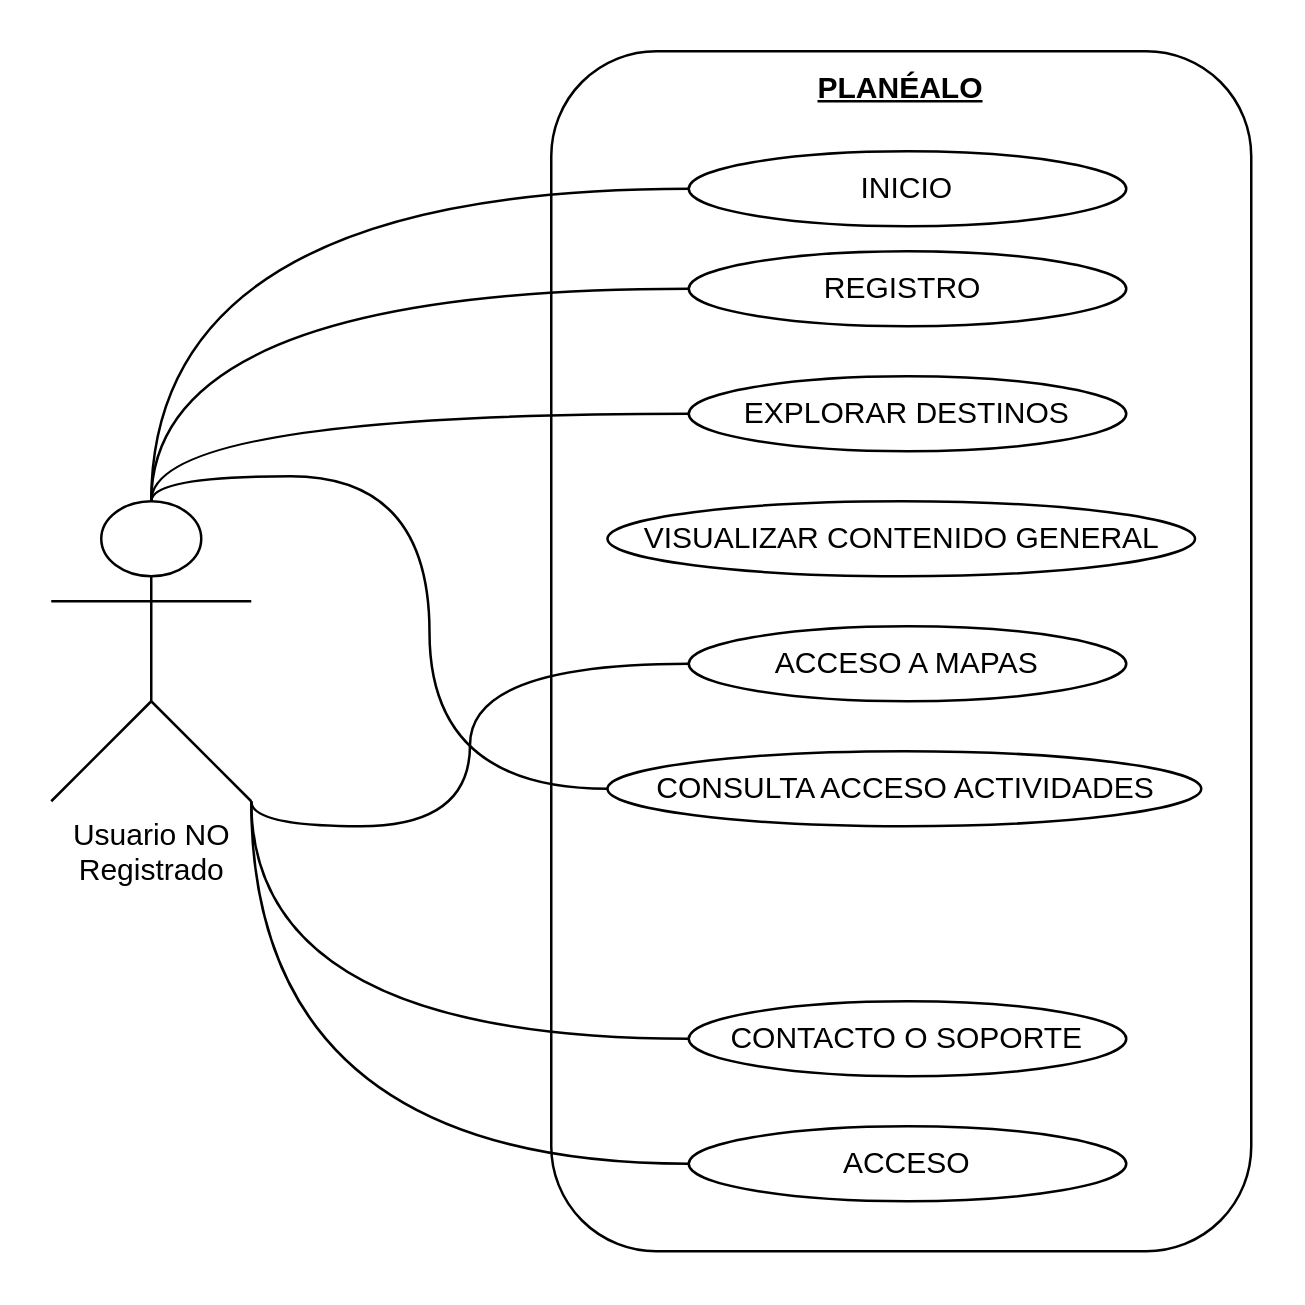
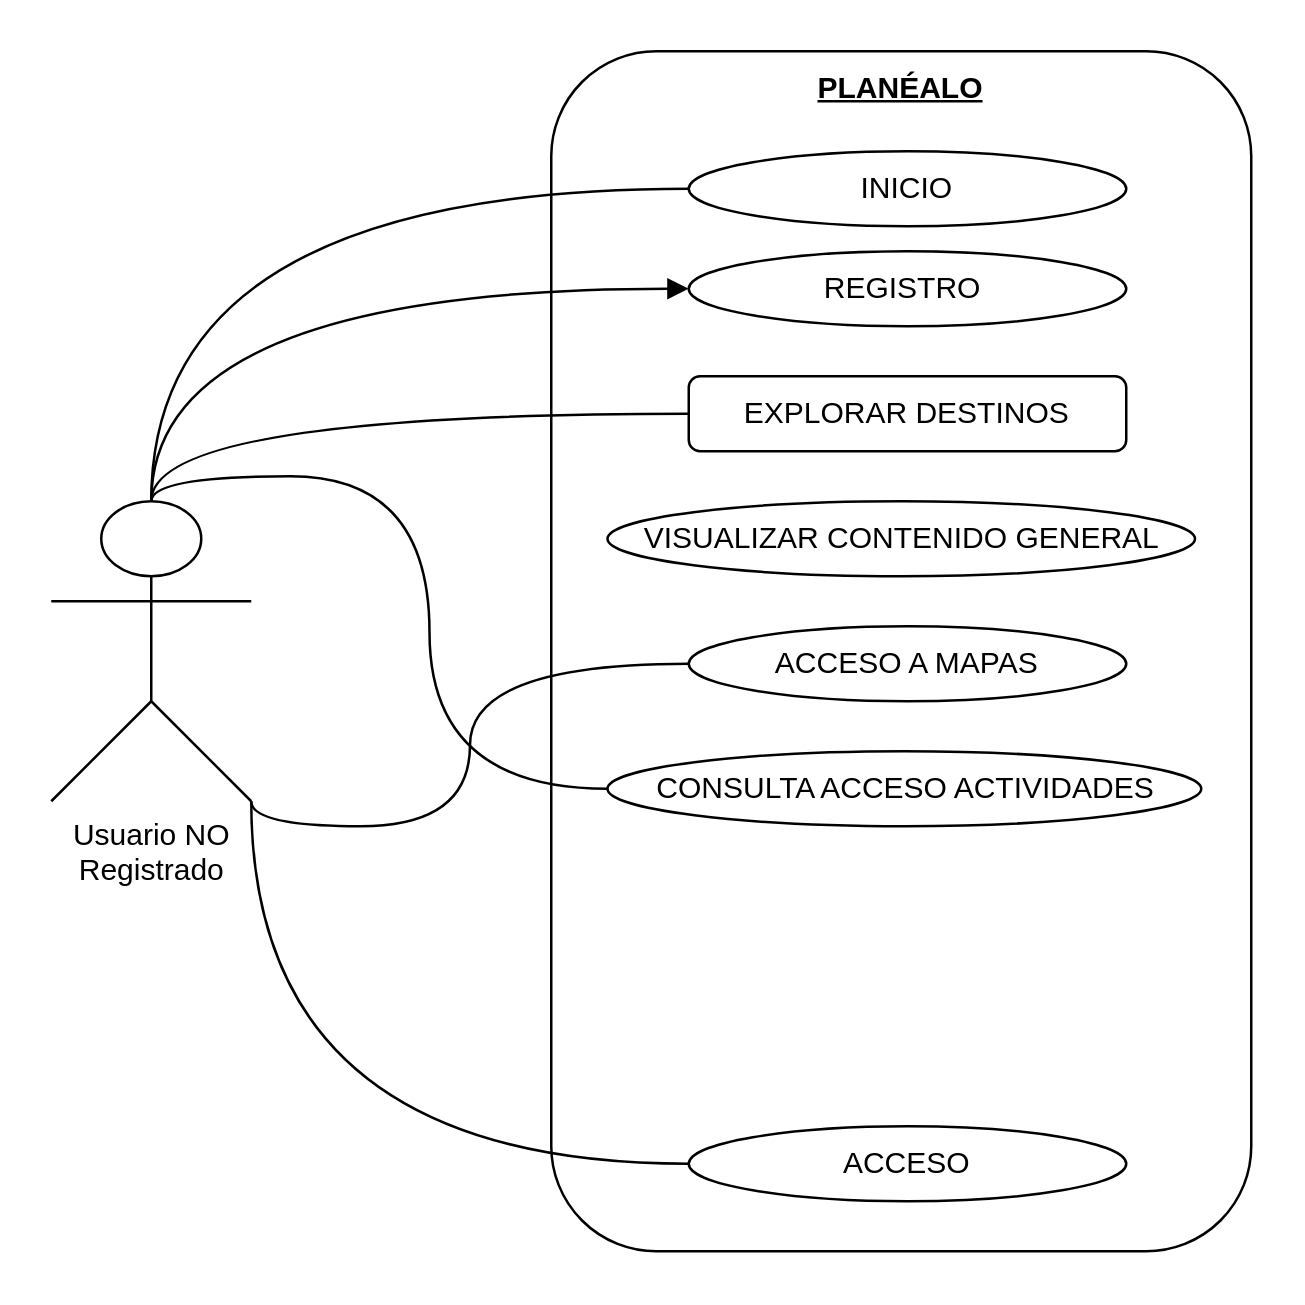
edge "REGISTRO" -- "Usuario NO Registrado": arrowhead none -> block
node "EXPLORAR DESTINOS": shape ellipse -> rounded rectangle
edge "Usuario NO Registrado" -- "CONTACTO O SOPORTE": removed
node "CONTACTO O SOPORTE": removed
